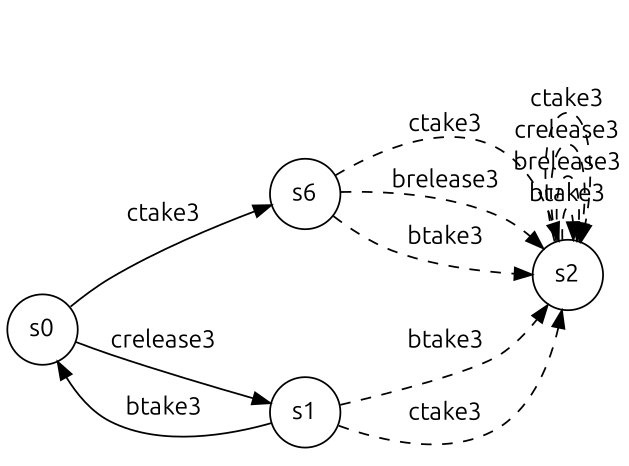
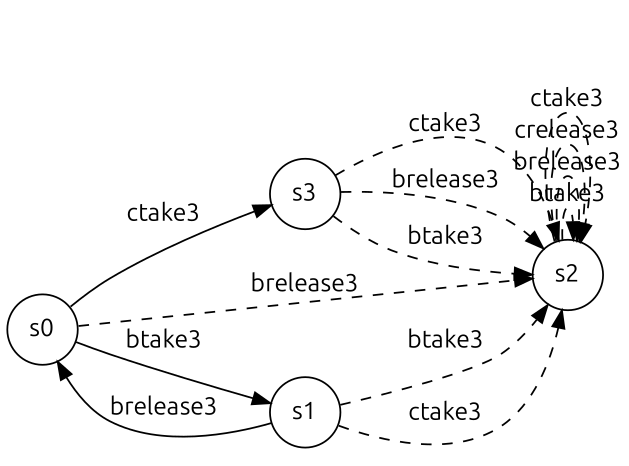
node "s6": label "s6" -> "s3"
edge "s0" -> "s2": added, label "brelease3"
edge "s0" -> "s1": label "crelease3" -> "btake3"
edge "s1" -> "s0": label "btake3" -> "brelease3"
